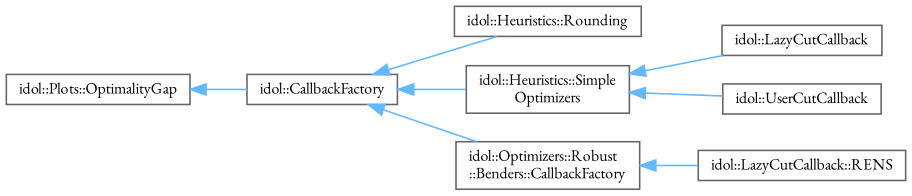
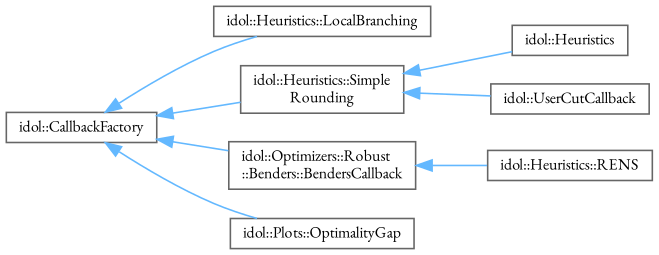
node "idol::Heuristics::Rounding": label "idol::Heuristics::Rounding" -> "idol::Heuristics::LocalBranching"
node "idol::LazyCutCallback": label "idol::LazyCutCallback" -> "idol::Heuristics"
edge "idol::CallbackFactory" -> "idol::Plots::OptimalityGap": reversed
node "idol::Heuristics::Simple Optimizers": label "idol::Heuristics::Simple Optimizers" -> "idol::Heuristics::Simple Rounding"
node "idol::Optimizers::Robust ::Benders::CallbackFactory": label "idol::Optimizers::Robust ::Benders::CallbackFactory" -> "idol::Optimizers::Robust ::Benders::BendersCallback"
node "idol::LazyCutCallback::RENS": label "idol::LazyCutCallback::RENS" -> "idol::Heuristics::RENS"
